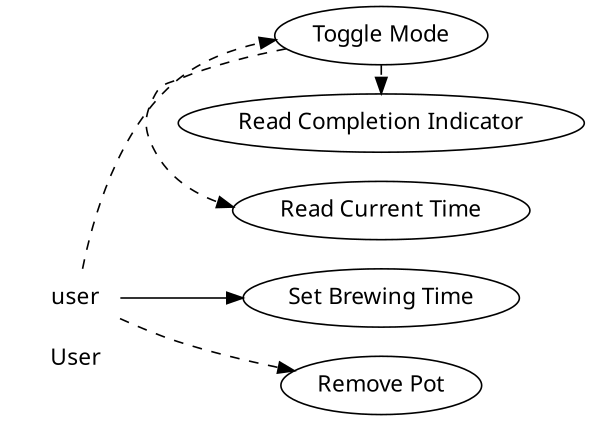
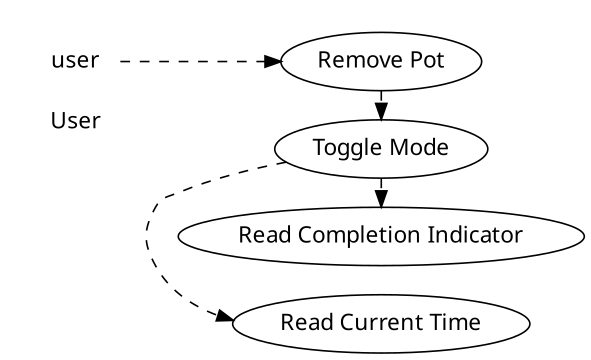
edge "user" -> "Toggle Mode": now "Remove Pot" -> "Toggle Mode"
node "Set Brewing Time": removed
